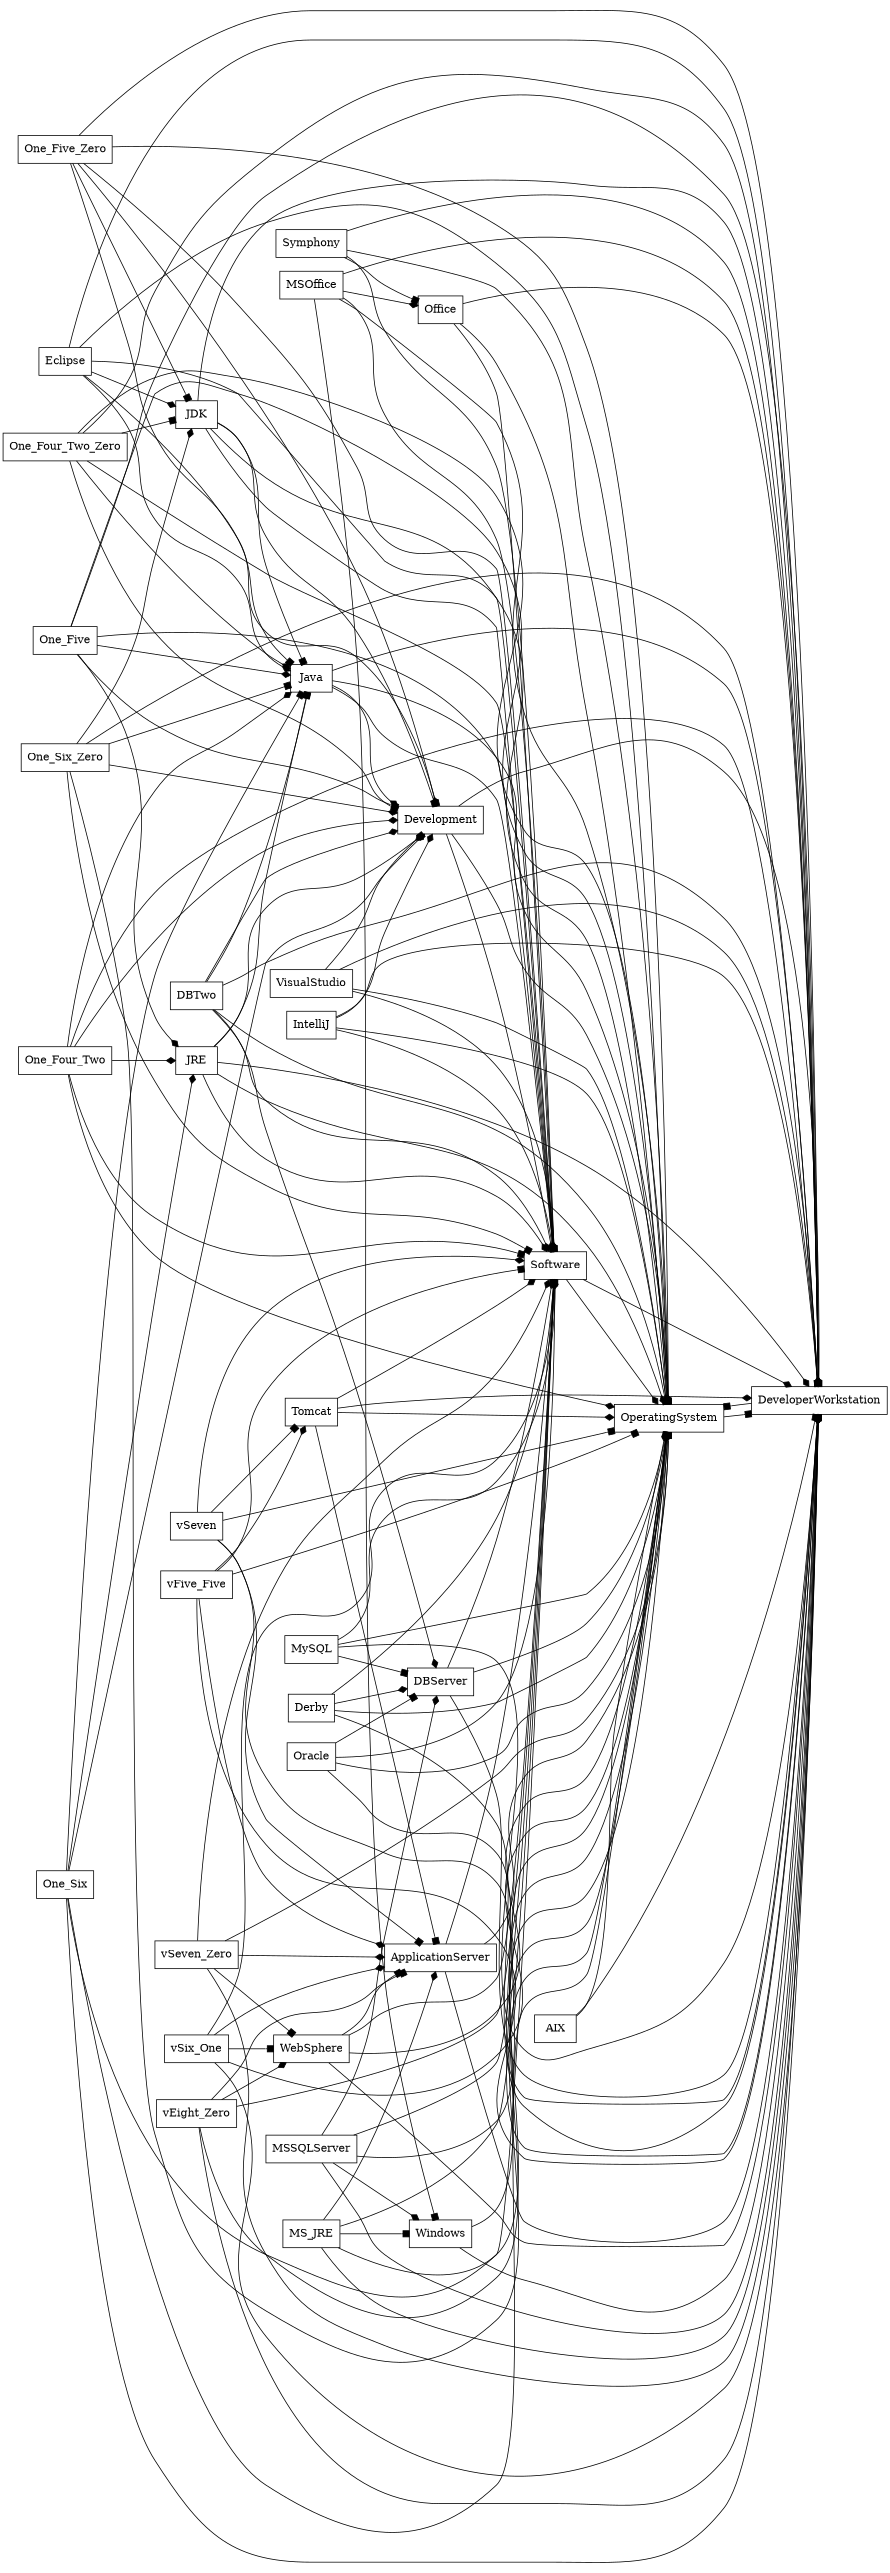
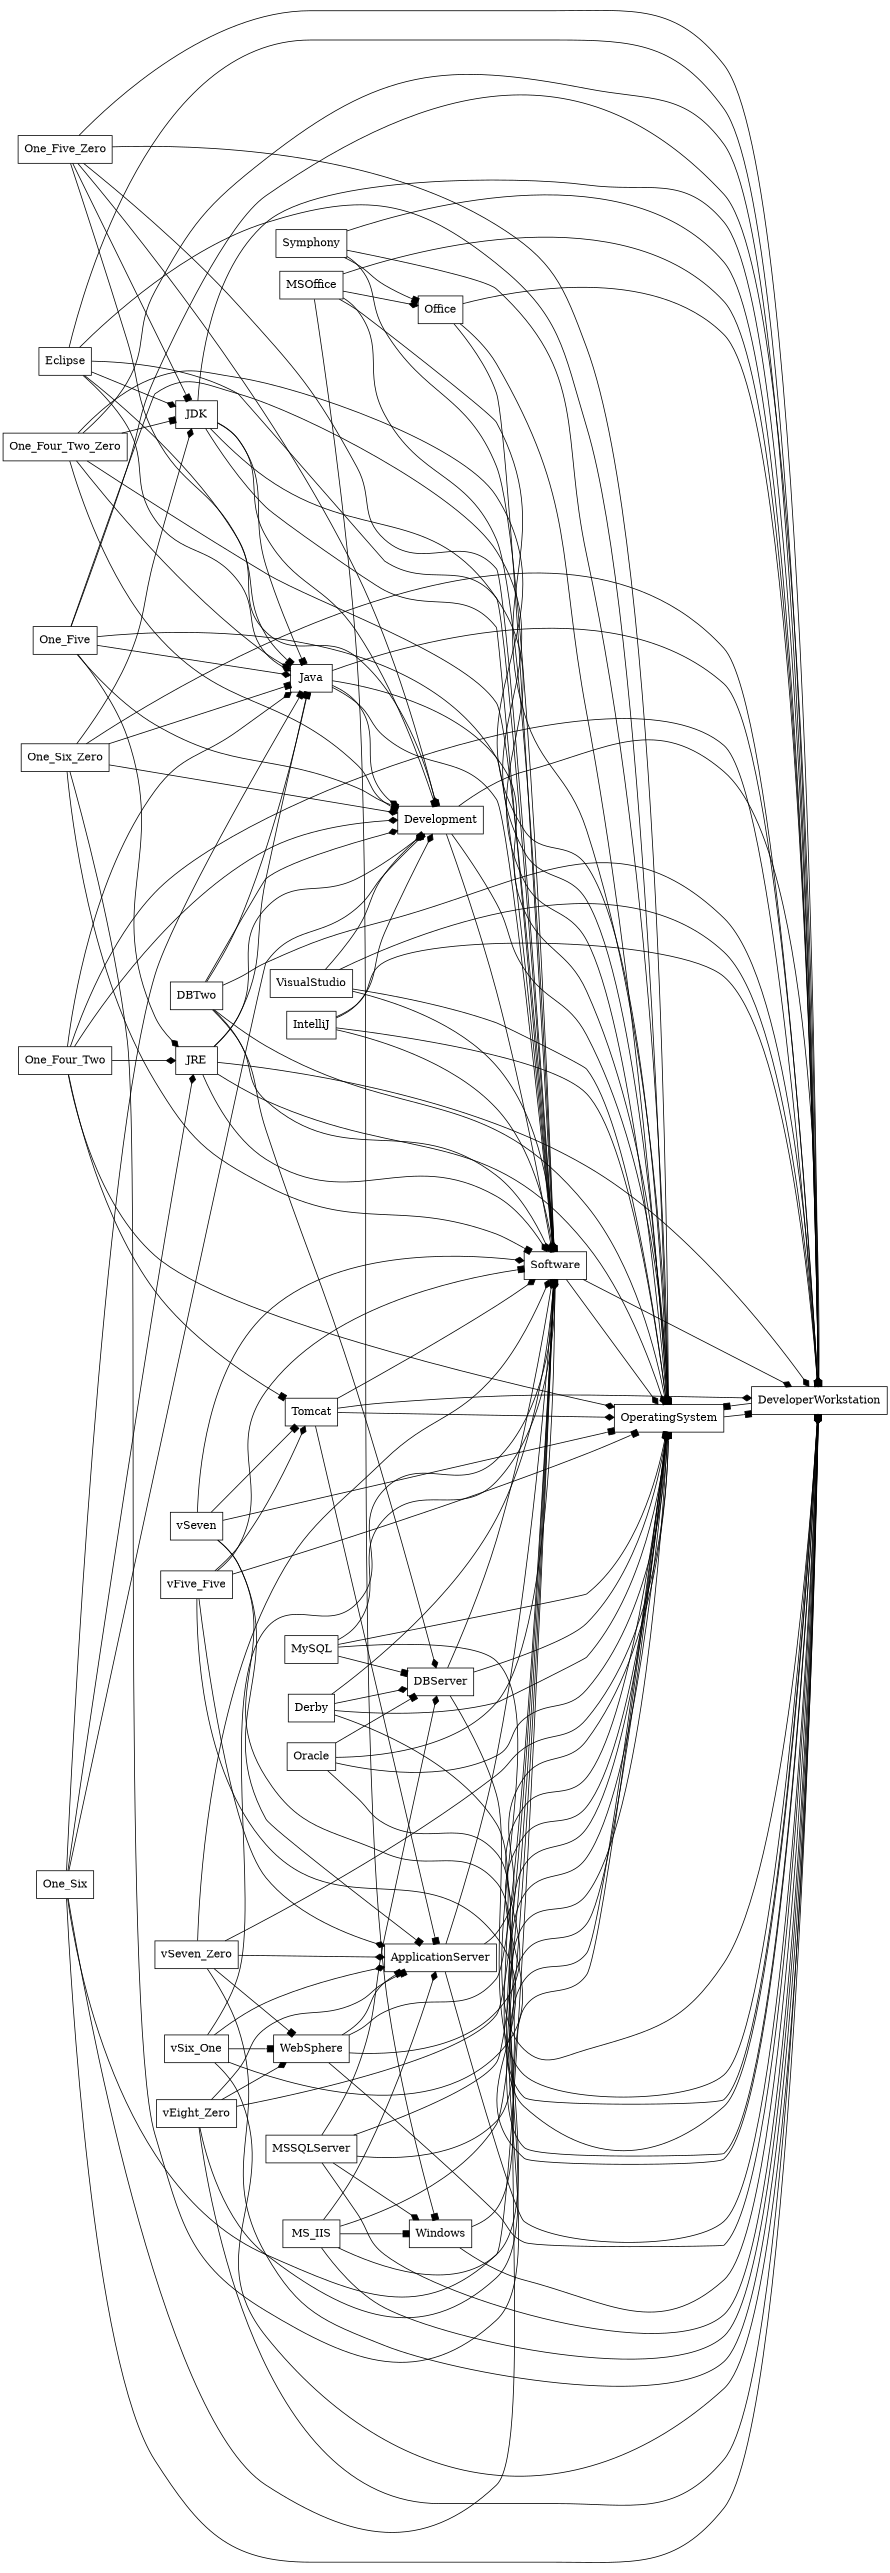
edge "One_Four_Two" -> "Software": now "One_Four_Two" -> "Tomcat"
node "AIX": removed
node "MS_JRE": label "MS_JRE" -> "MS_IIS"
